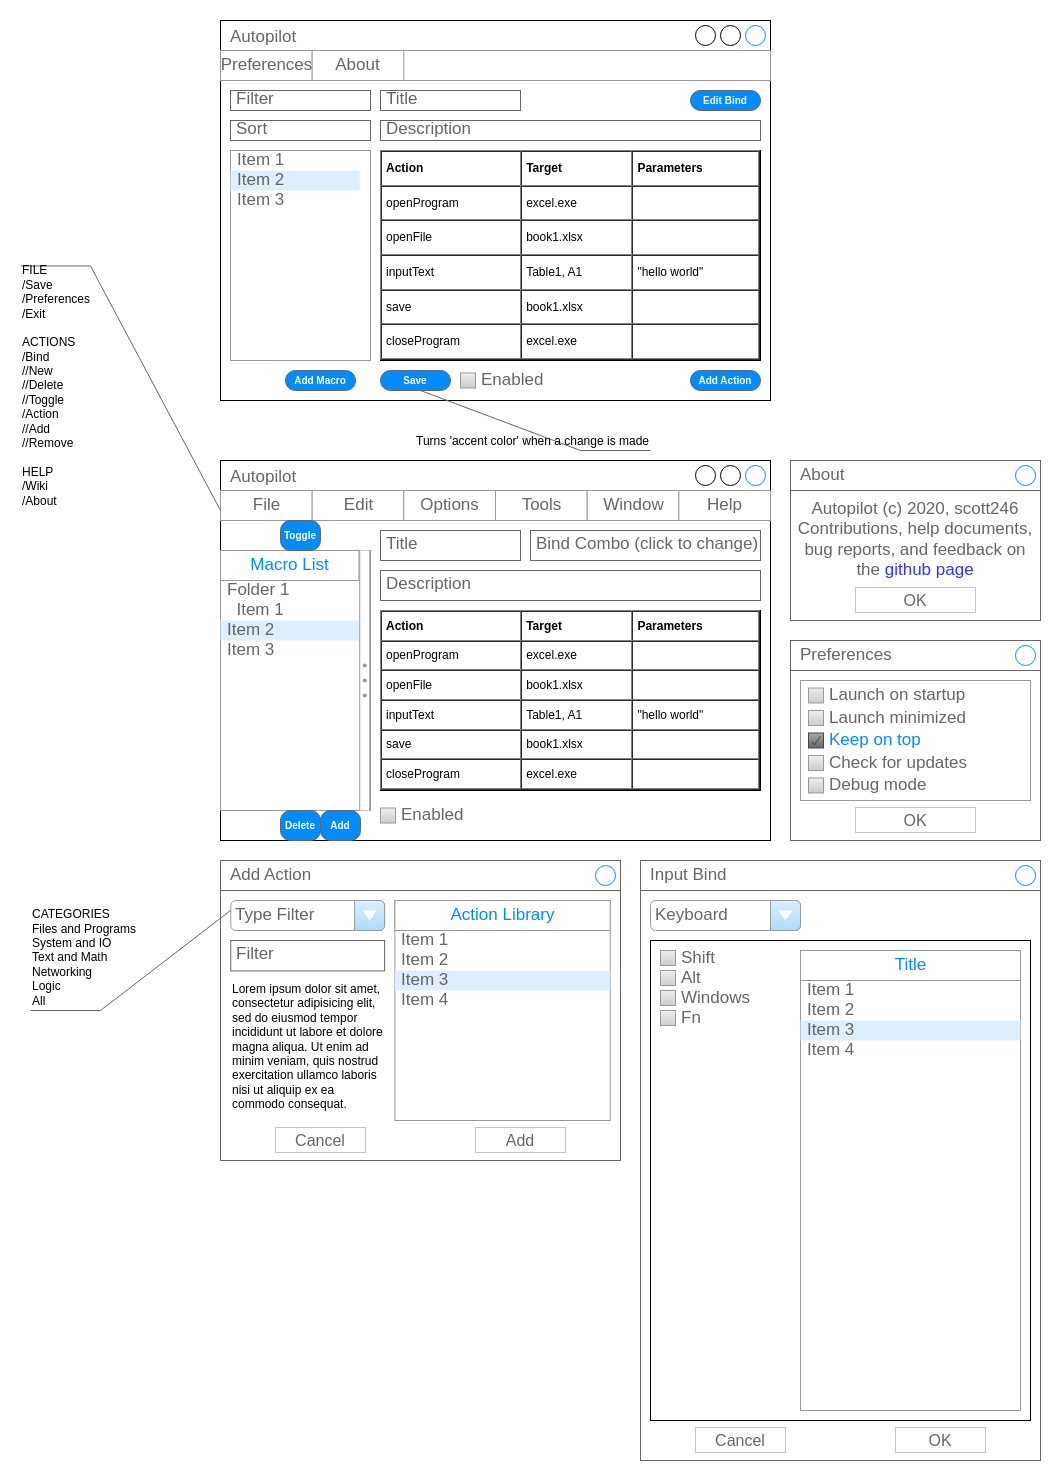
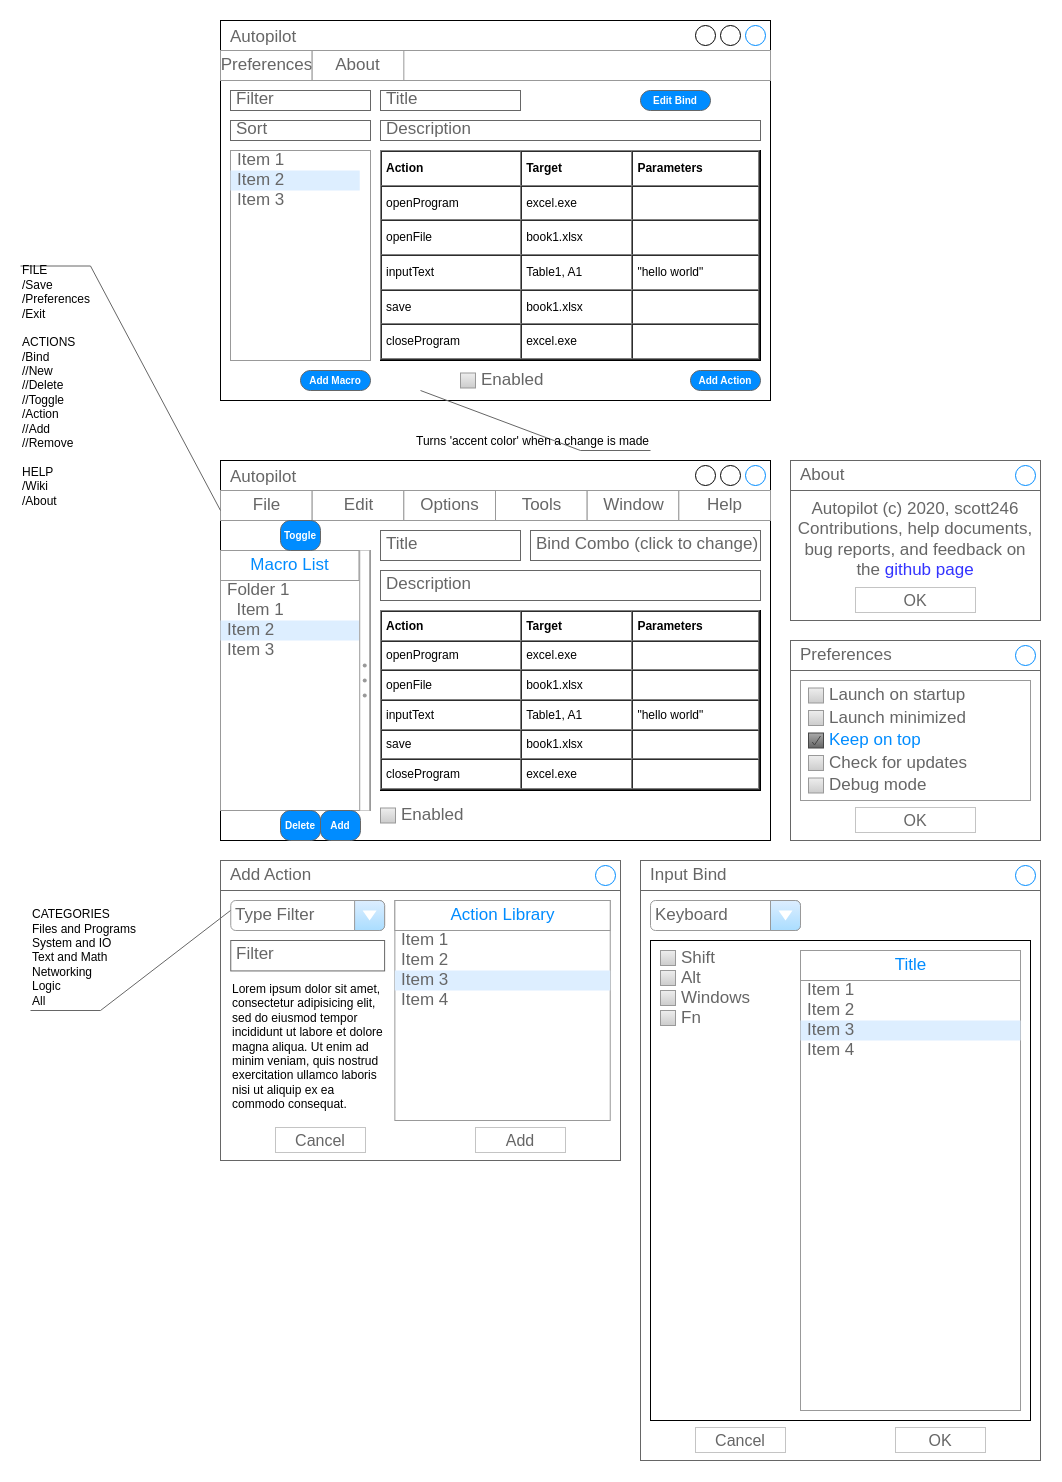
node "Edit Bind": moved (726, 101) -> (676, 101)
node "Add Macro": moved (321, 381) -> (336, 381)
node "Save": removed
